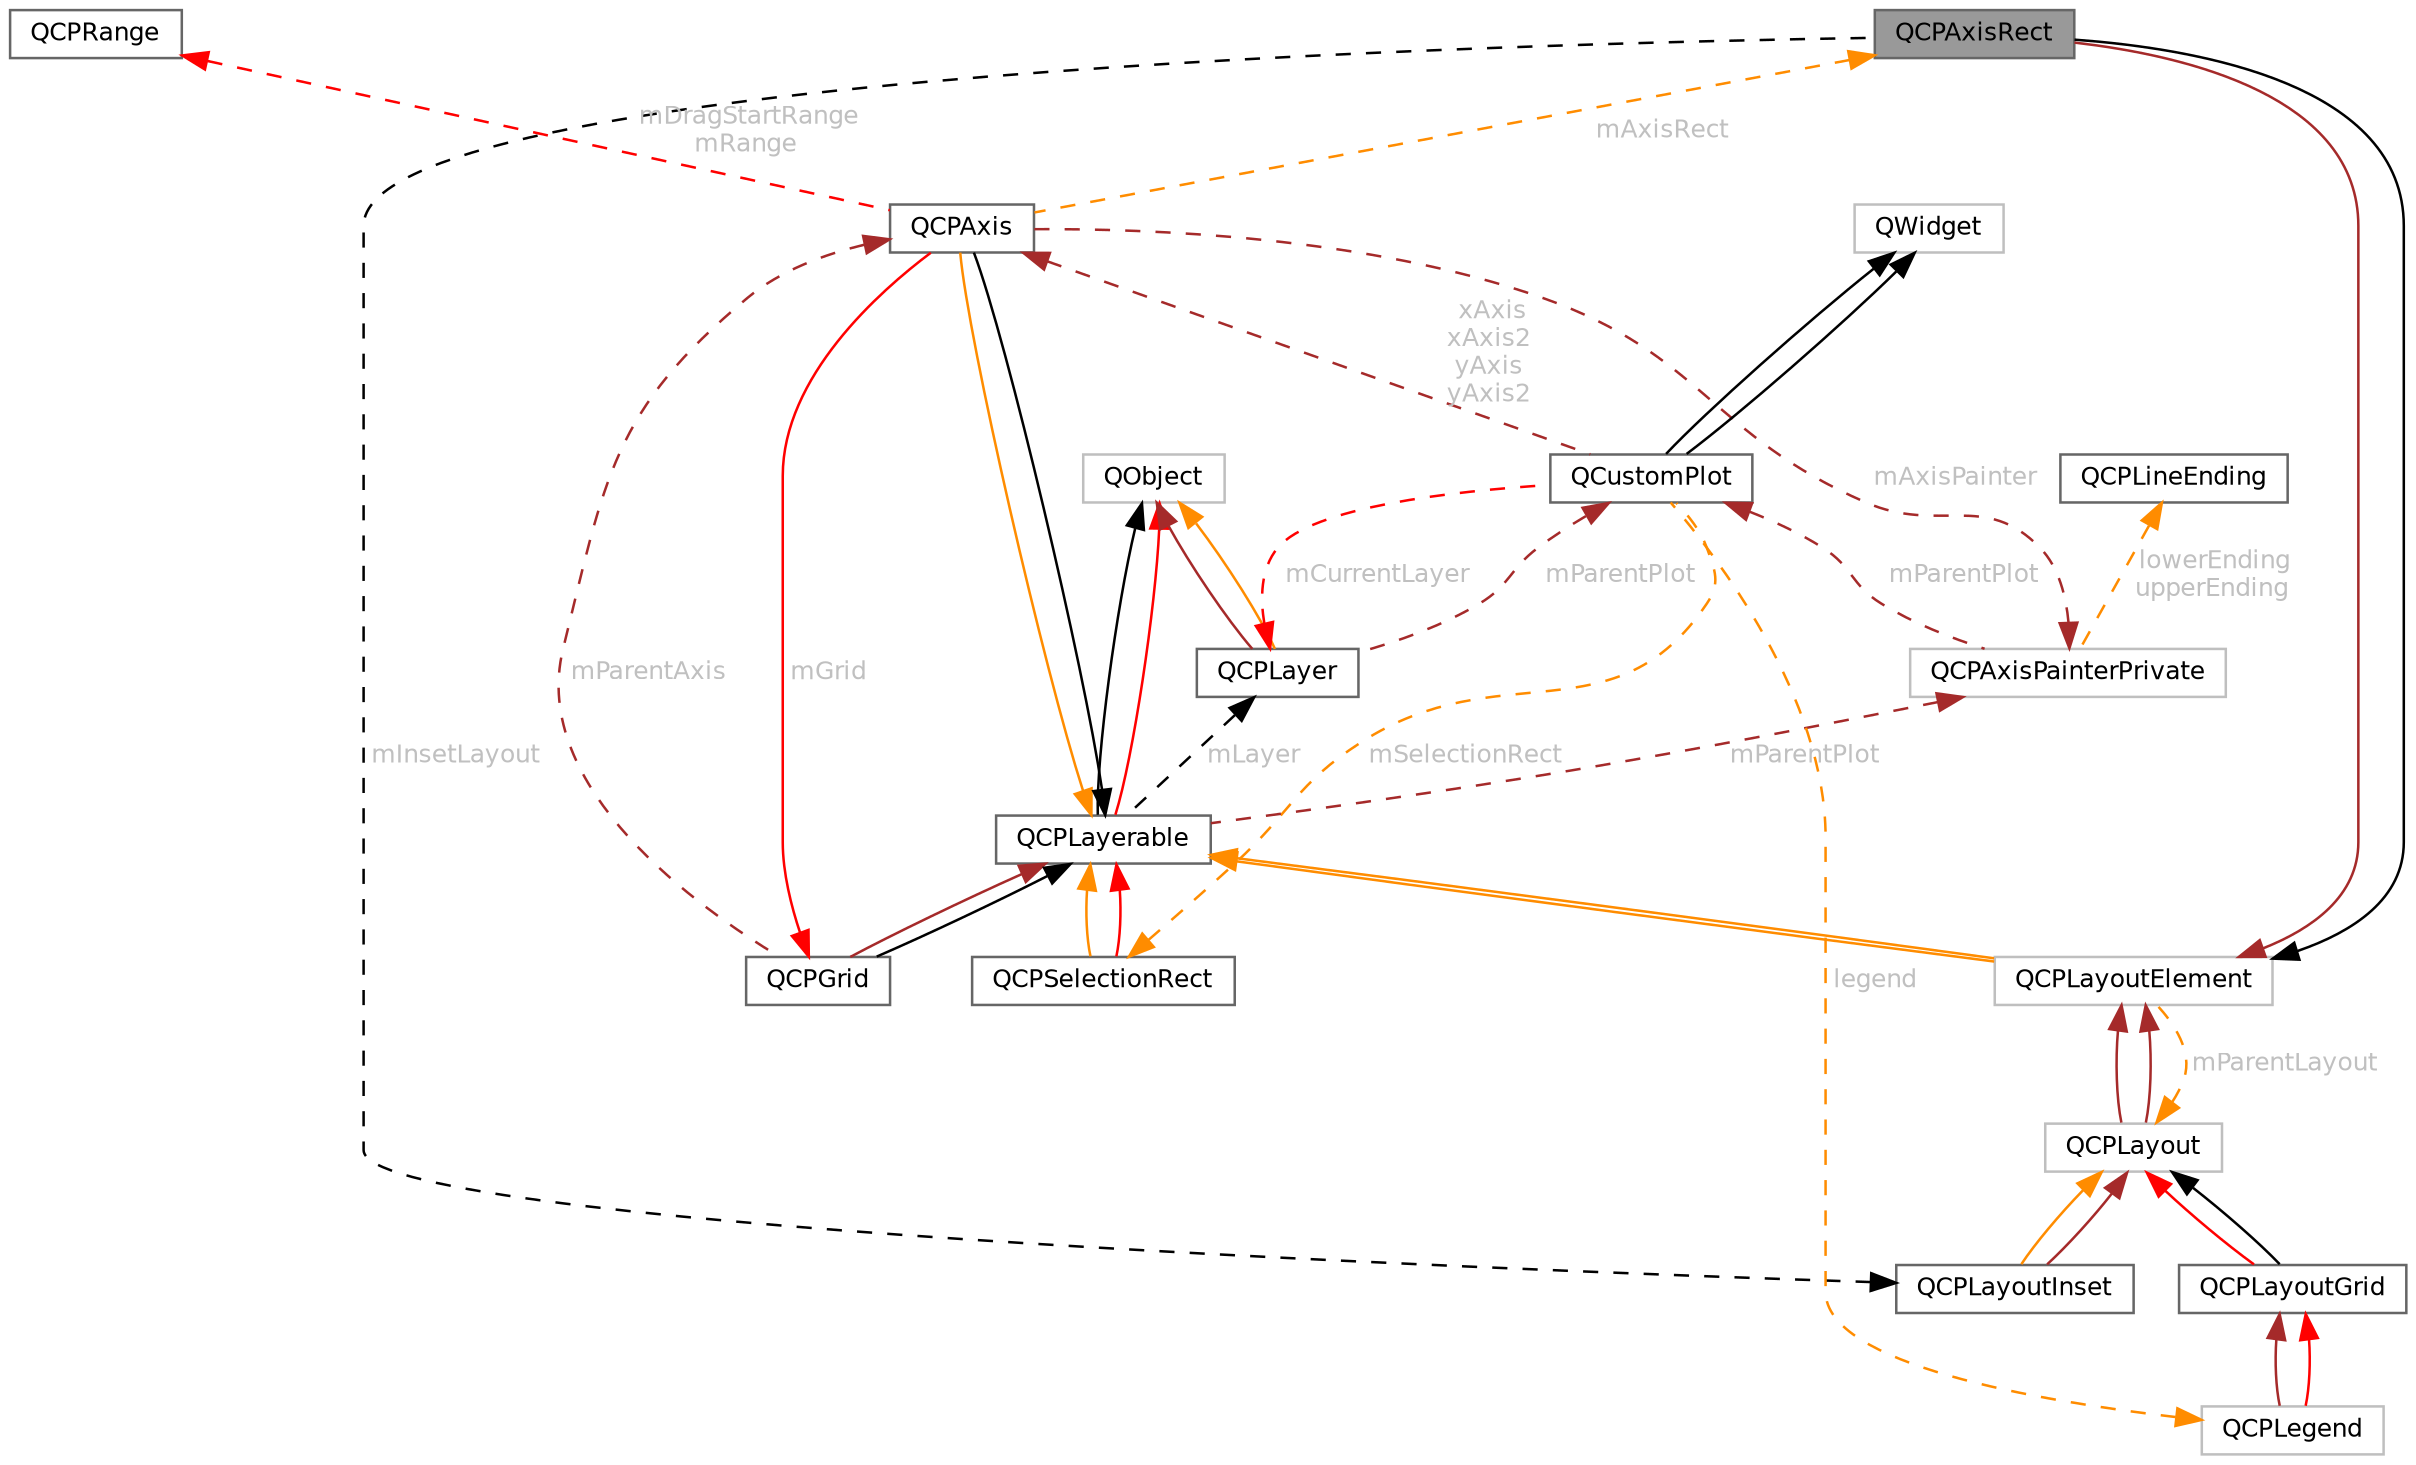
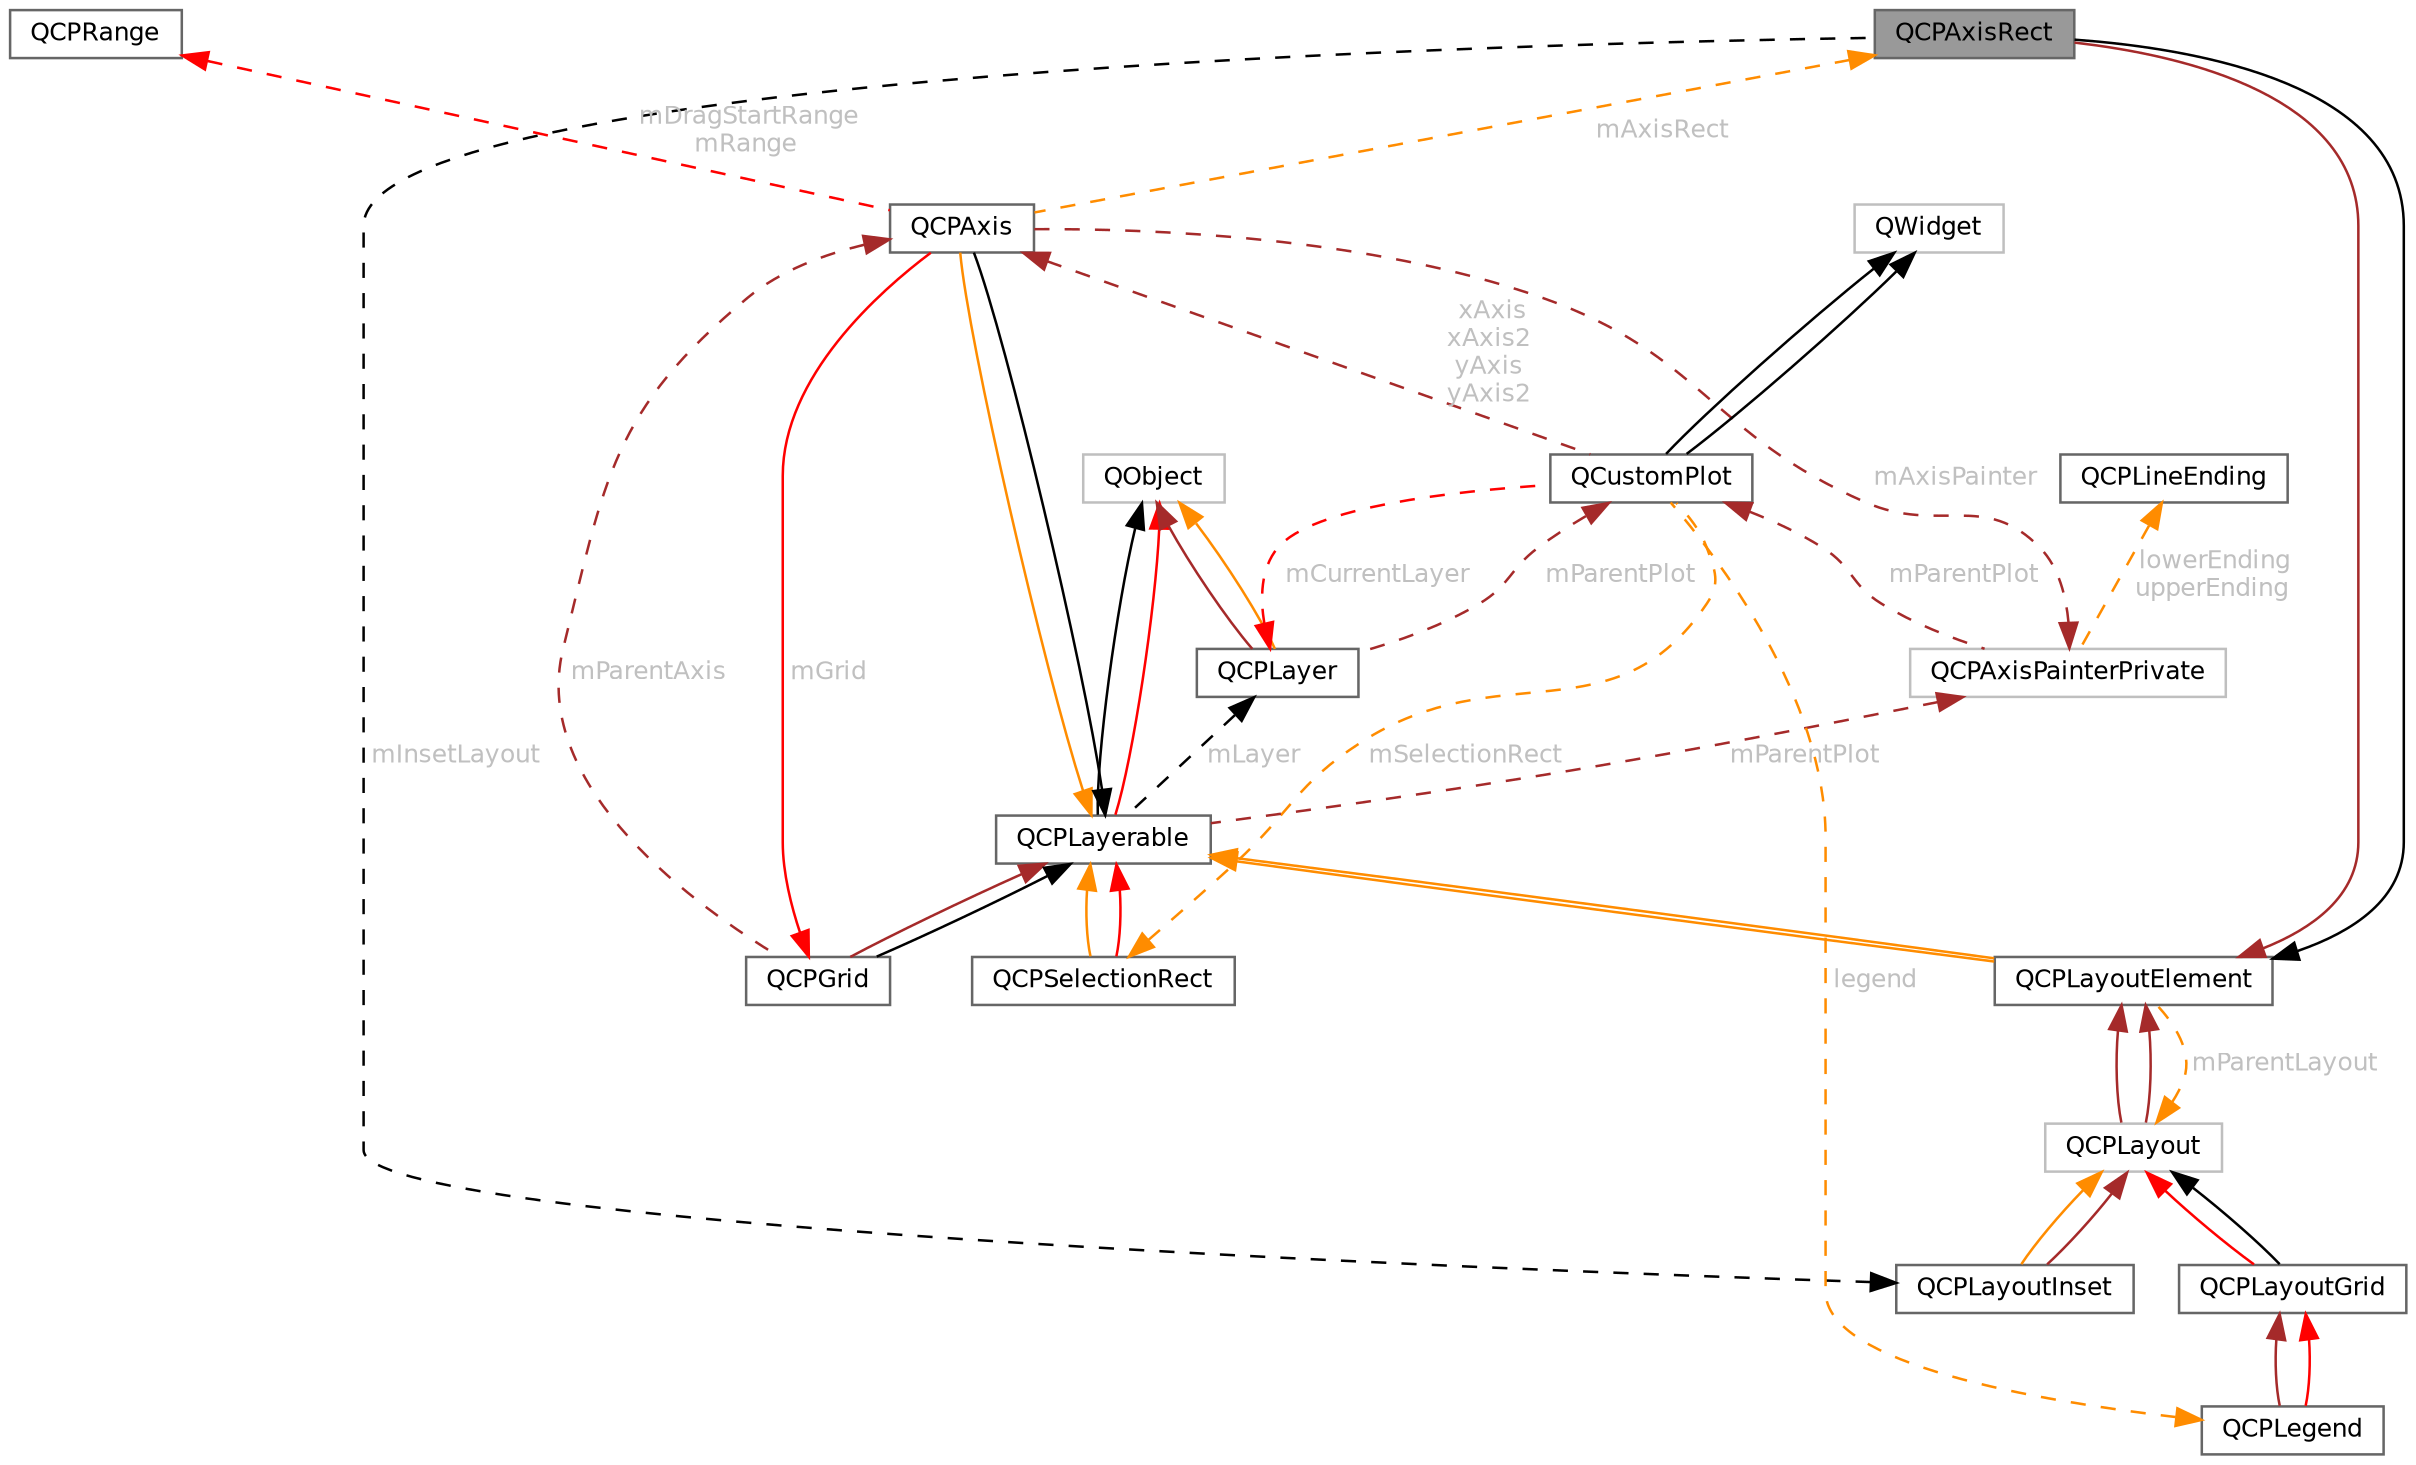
node "QCPLayoutElement": color grey75 -> gray40
node "QCPLegend": color grey75 -> gray40
